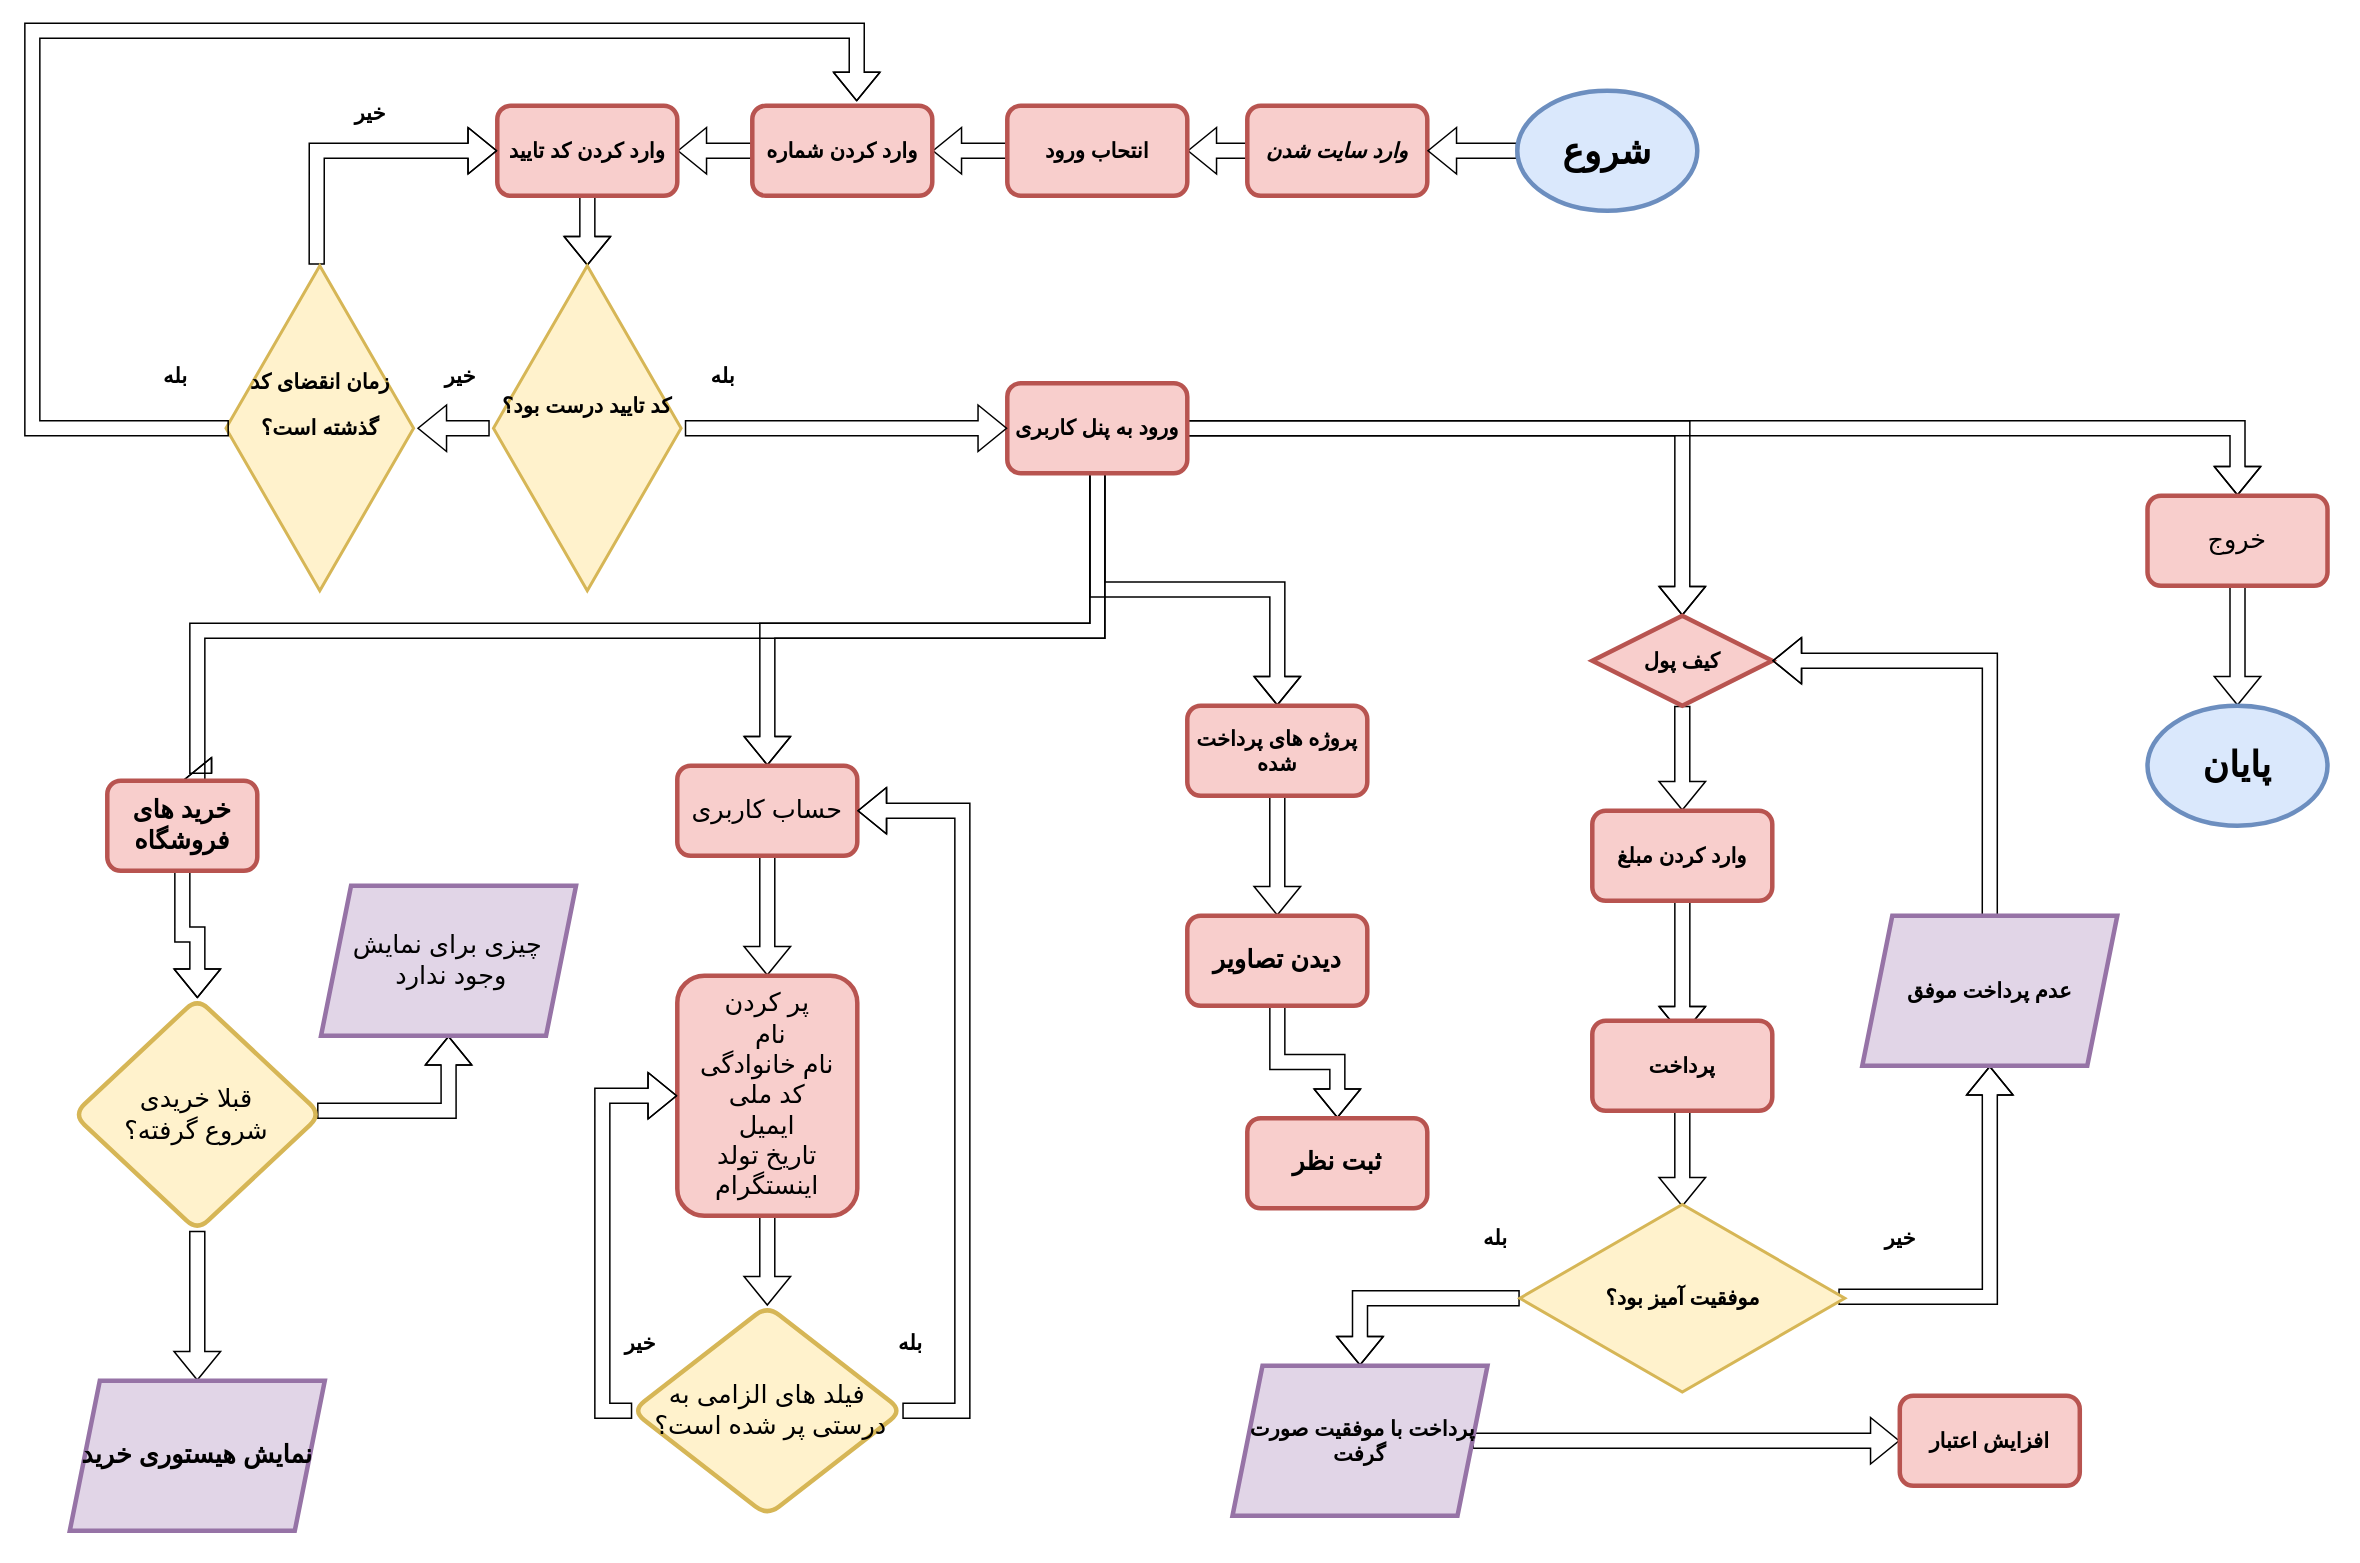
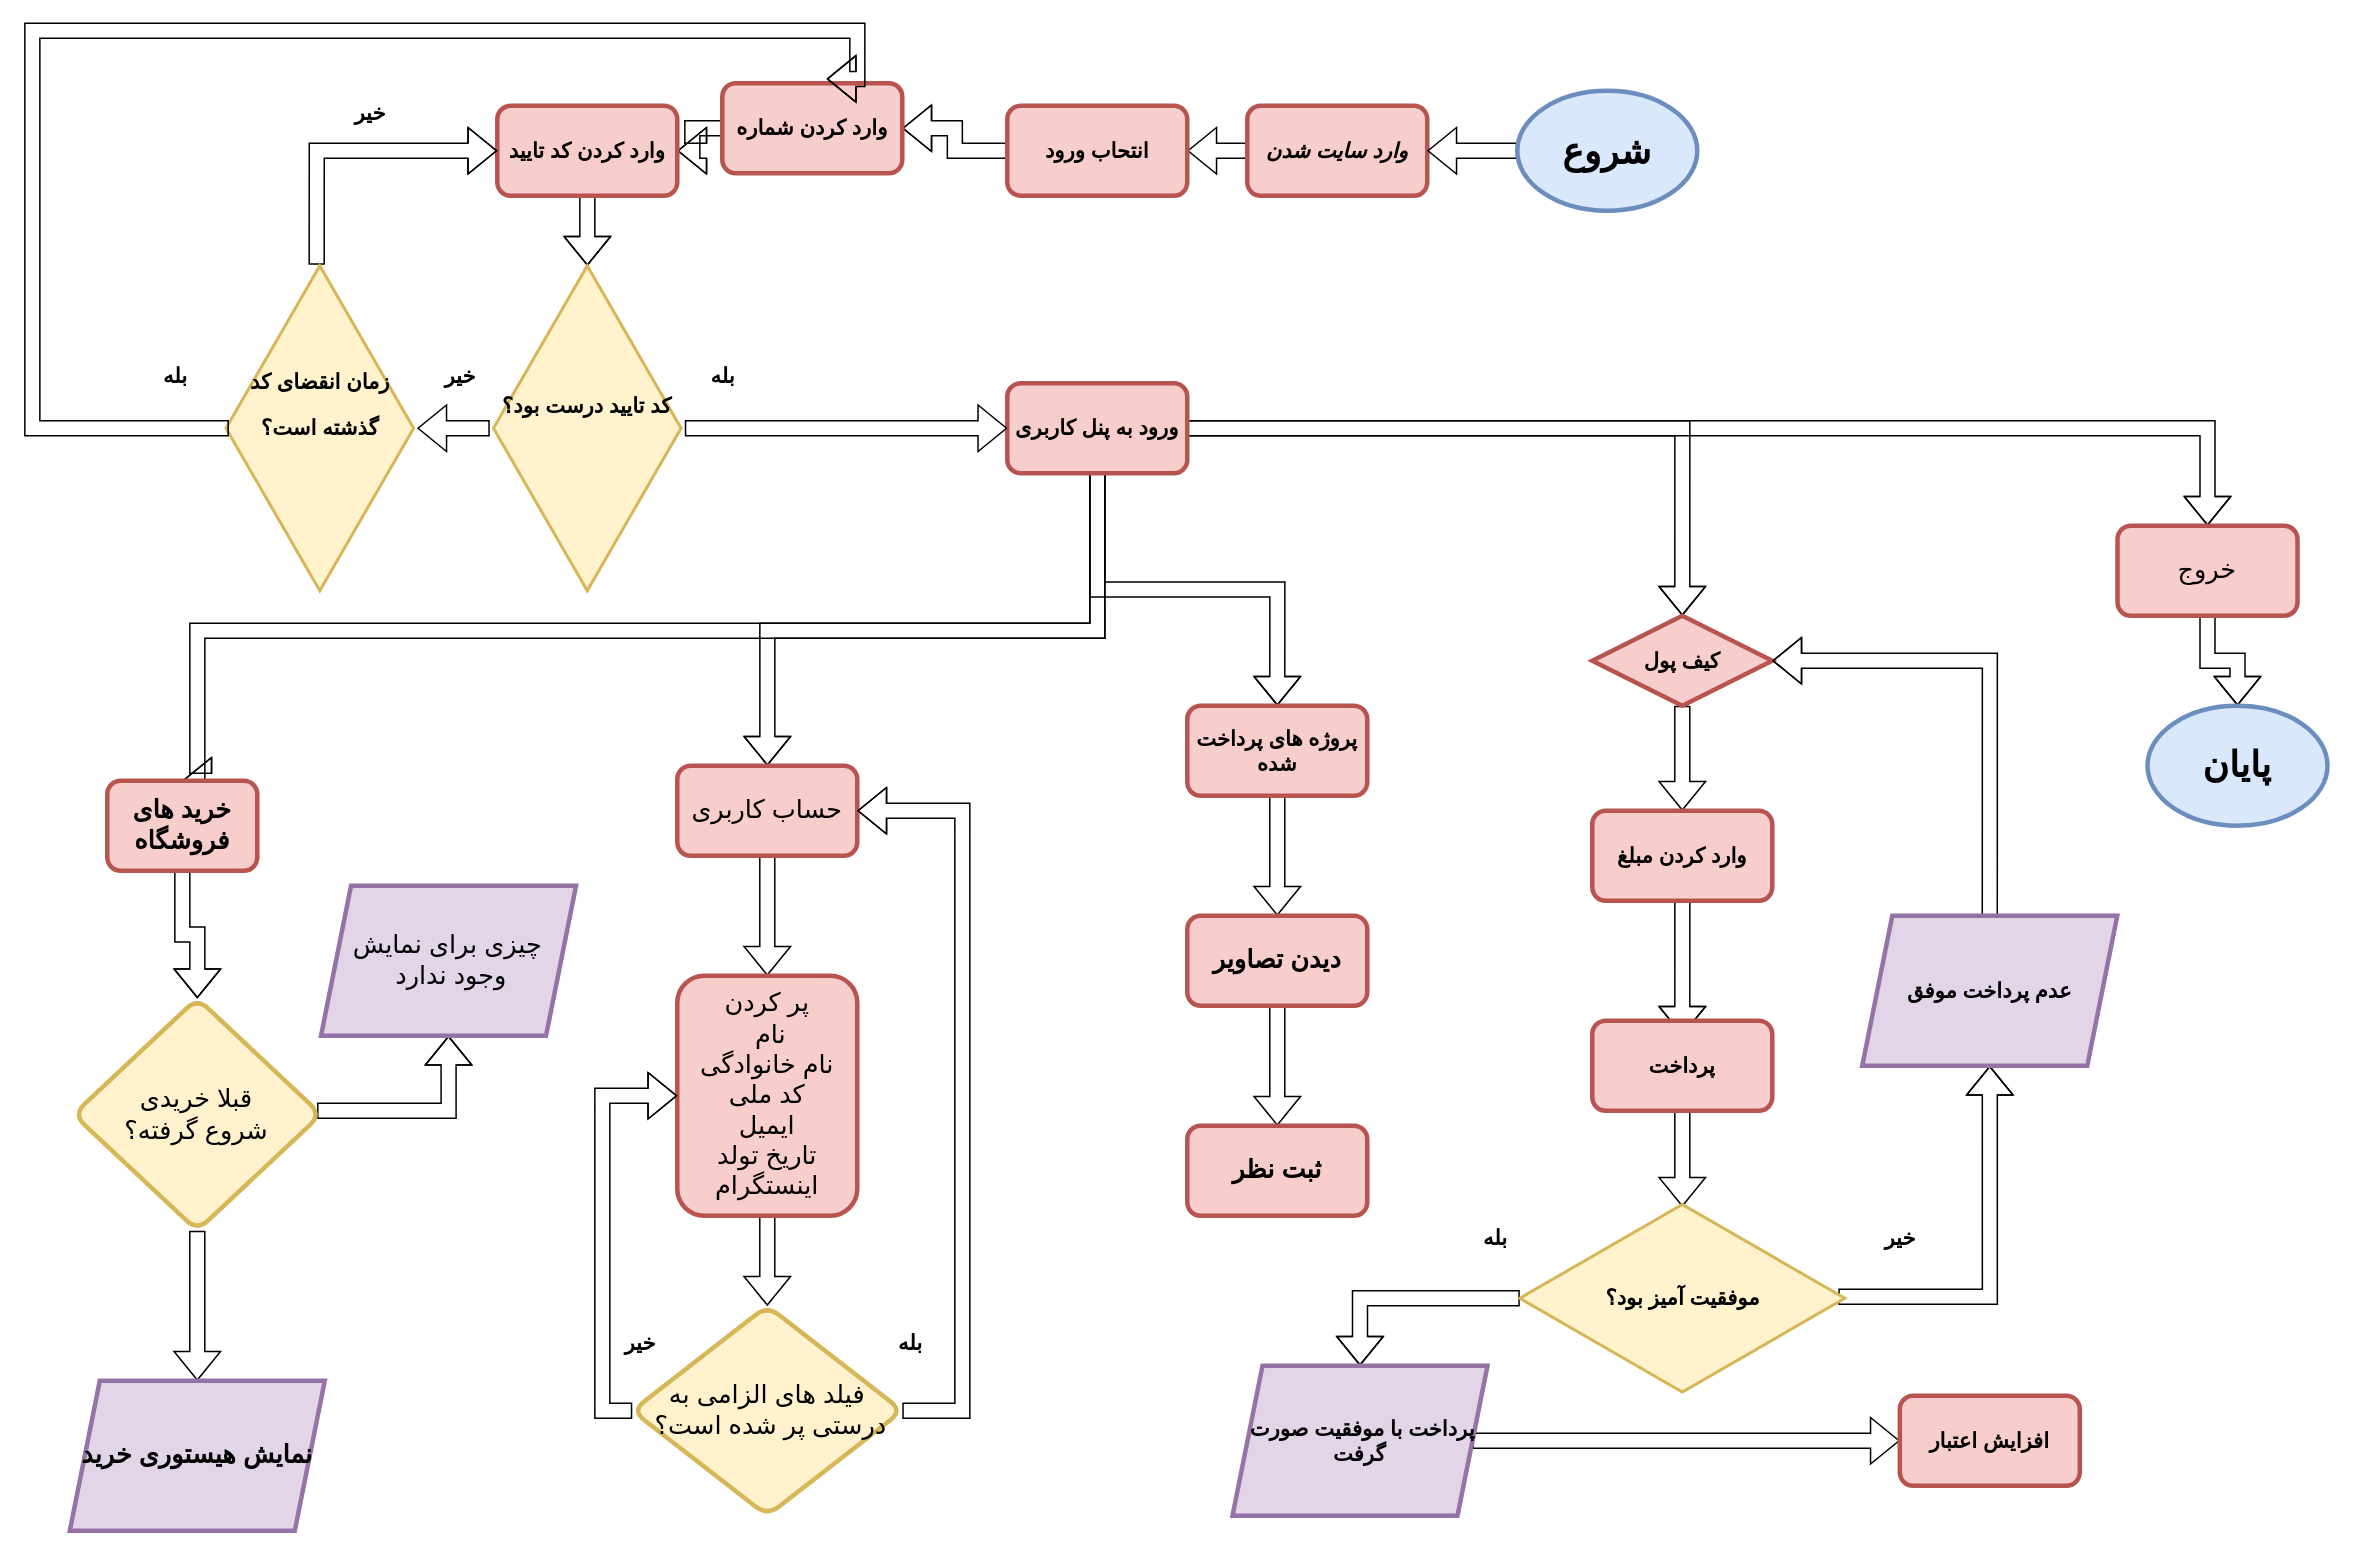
node "وارد کردن شماره": moved (842, 151) -> (812, 128)
node "خروج": moved (2237, 541) -> (2207, 571)
node "ثبت نظر": moved (1337, 1163) -> (1277, 1171)
